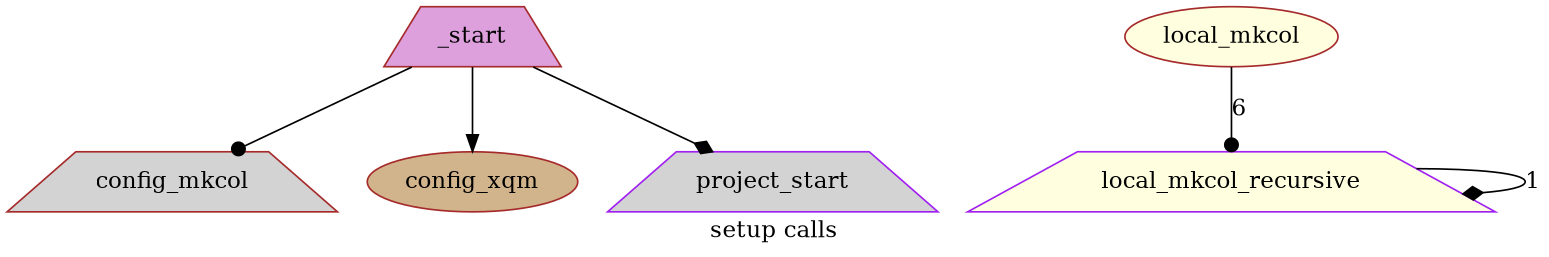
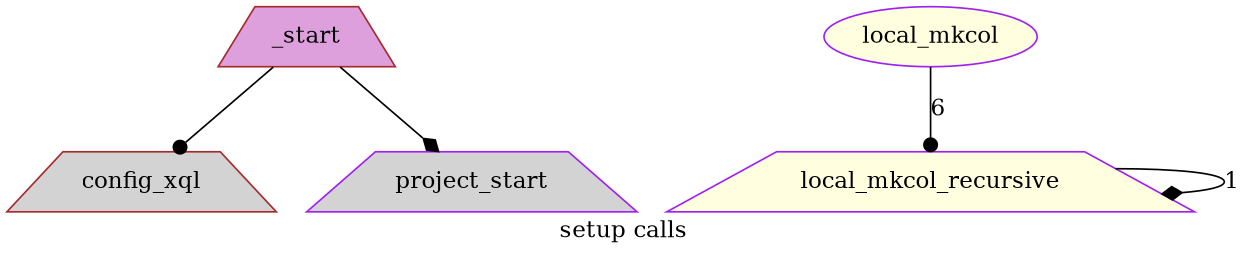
node "local_mkcol": color brown -> purple
node "config_mkcol": label "config_mkcol" -> "config_xql"
node "config_xqm": removed
